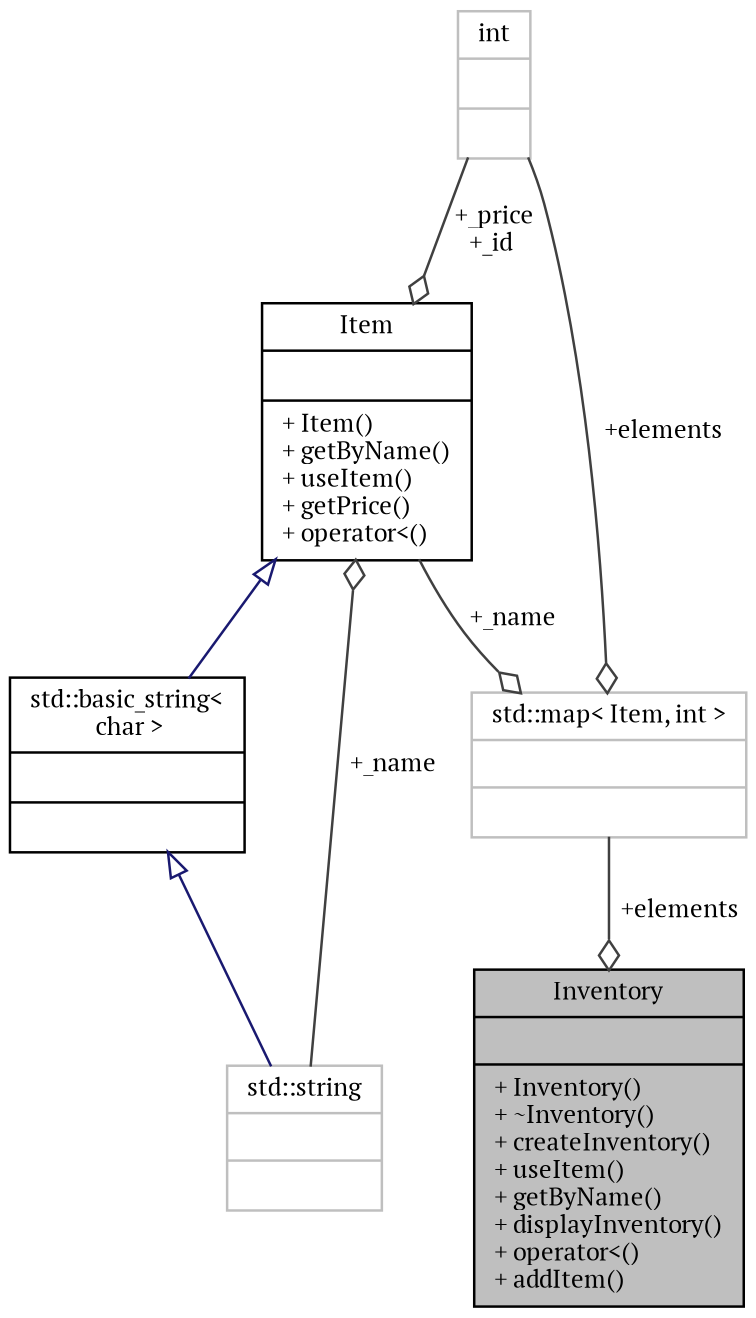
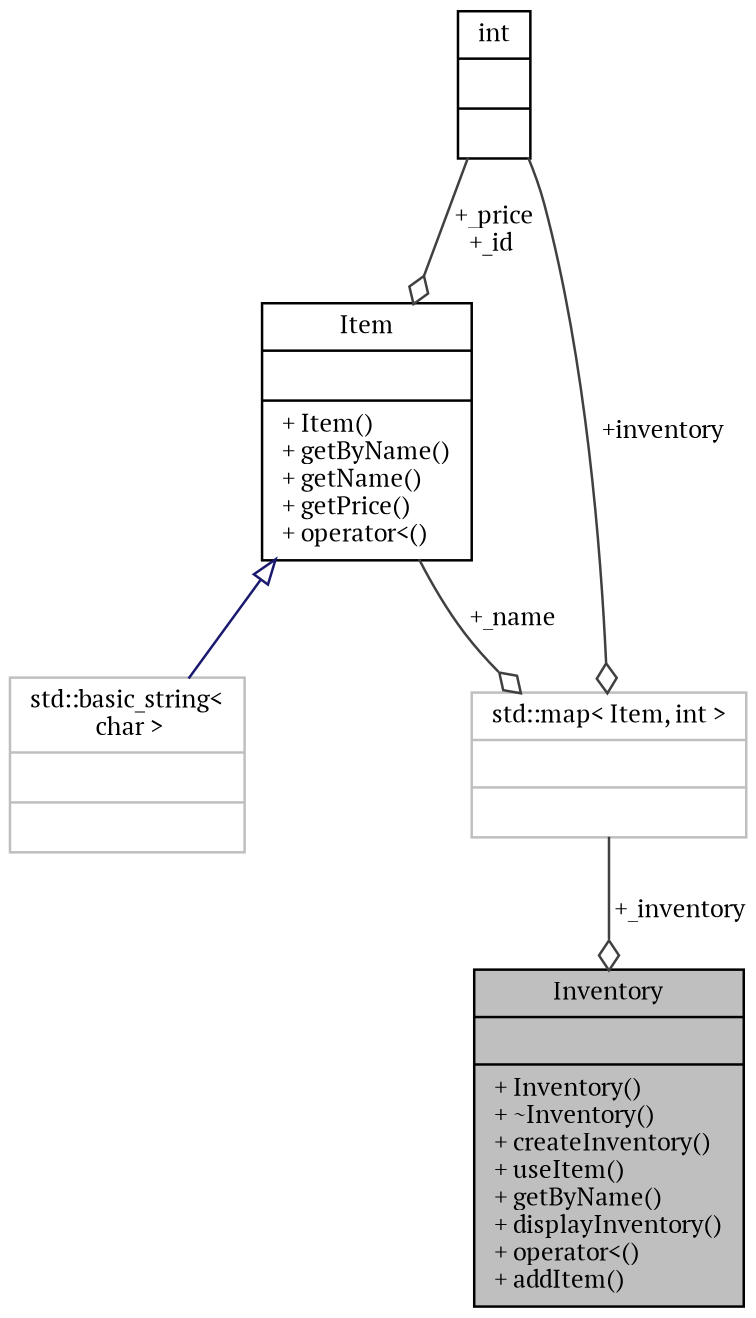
node "int": color grey75 -> black
edge "int" -> "std::map< Item, int >": label " +elements" -> " +inventory"
node "Item": text "+ useItem()" -> "+ getName()"
node "std::basic_string<": color black -> grey75
edge "std::map< Item, int >" -> "Inventory": label " +elements" -> " +_inventory"
node "std::string": removed
